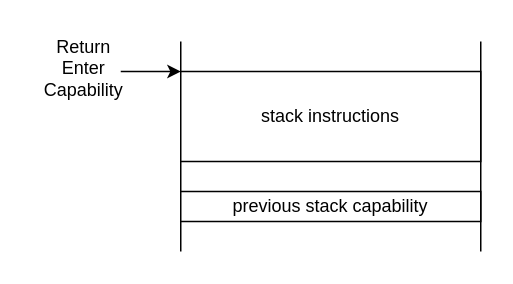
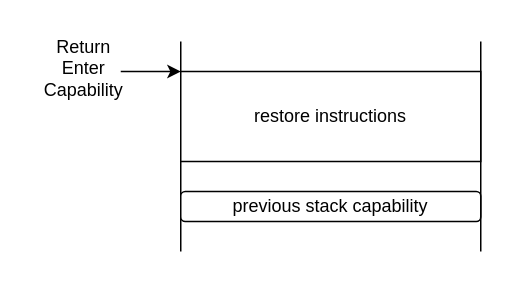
node "stack instructions": label "stack instructions" -> "restore instructions"
node "previous stack capability": shape rectangle -> rounded rectangle
